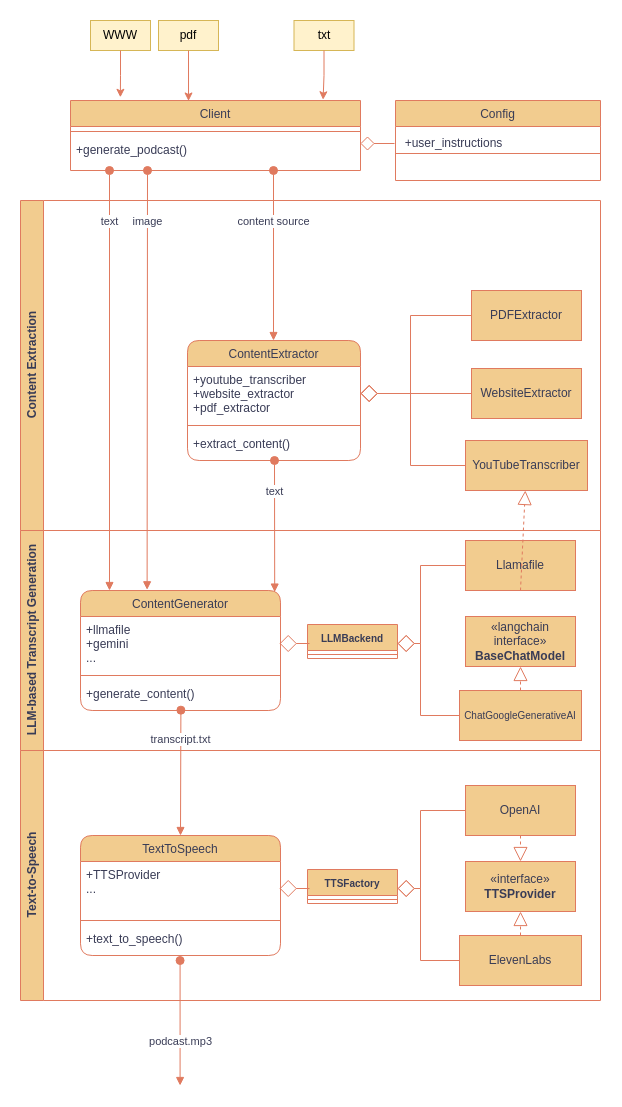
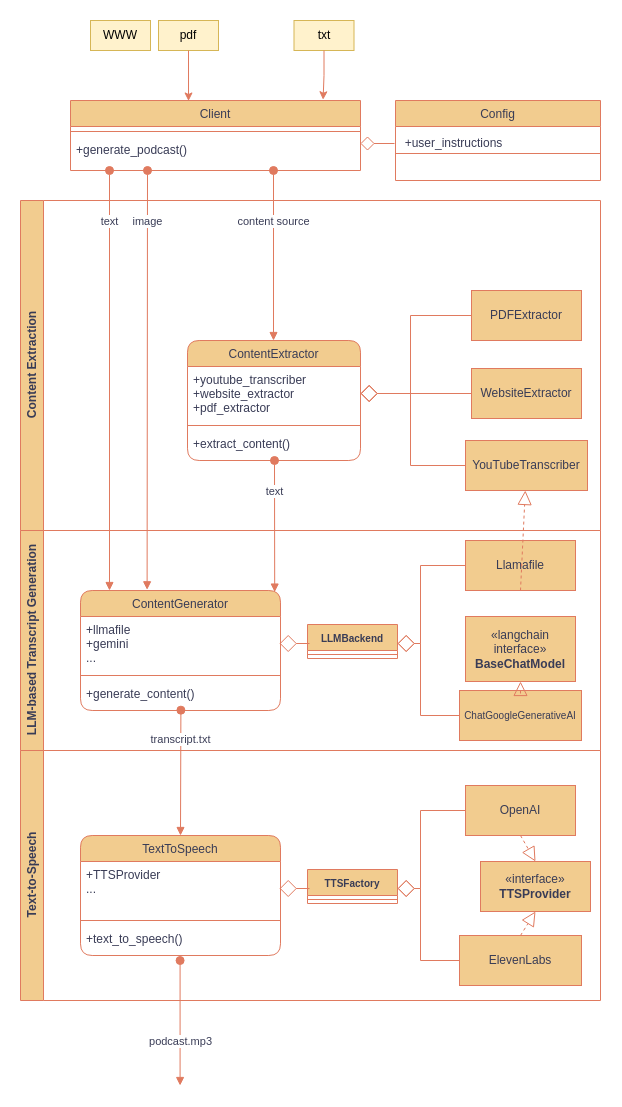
edge "WWW" -> "Client": removed
node "«langchain interface» BaseChatModel": size 110x50 -> 110x65
node "«interface» TTSProvider": moved (521, 887) -> (536, 887)
